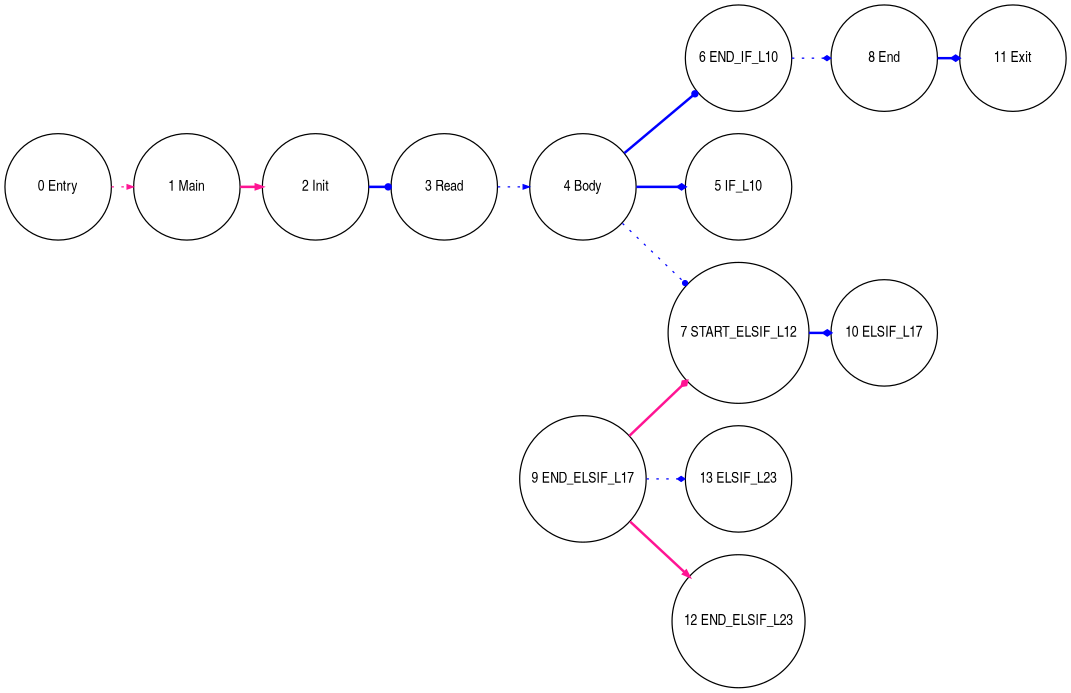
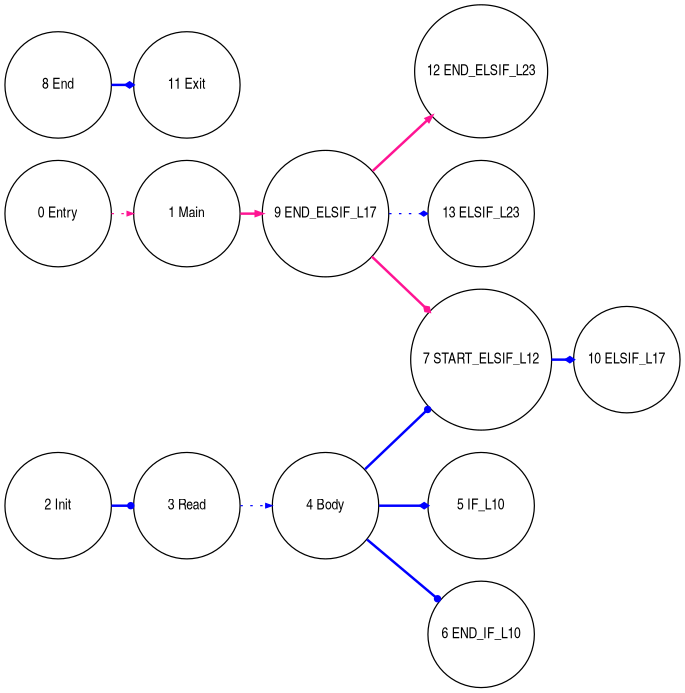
edge "6 END_IF_L10" -> "8 End": removed
edge "1 Main" -> "2 Init": now "1 Main" -> "9 END_ELSIF_L17"
edge "4 Body" -> "7 START_ELSIF_L12": style dotted -> bold
